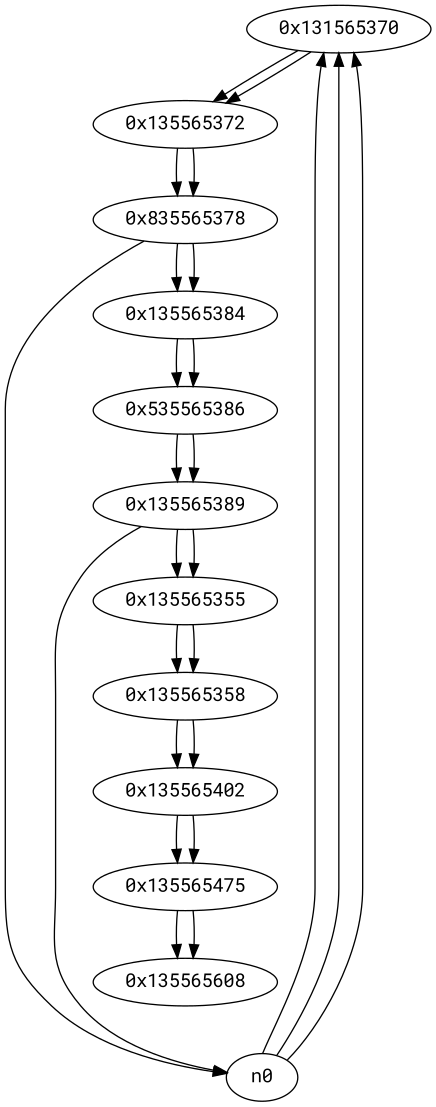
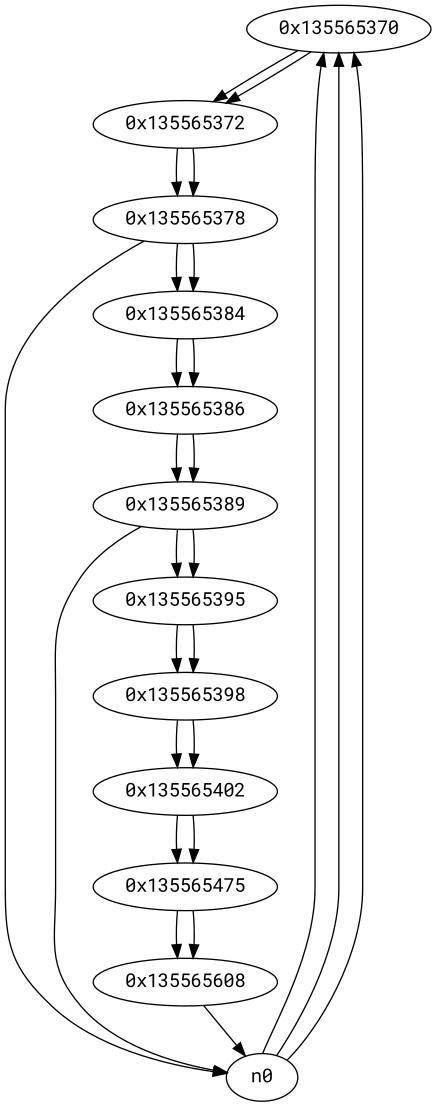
node "0x131565370": label "0x131565370" -> "0x135565370"
node "0x835565378": label "0x835565378" -> "0x135565378"
node "0x535565386": label "0x535565386" -> "0x135565386"
node "0x135565355": label "0x135565355" -> "0x135565395"
node "0x135565358": label "0x135565358" -> "0x135565398"
edge "0x135565608" -> "n0": added
